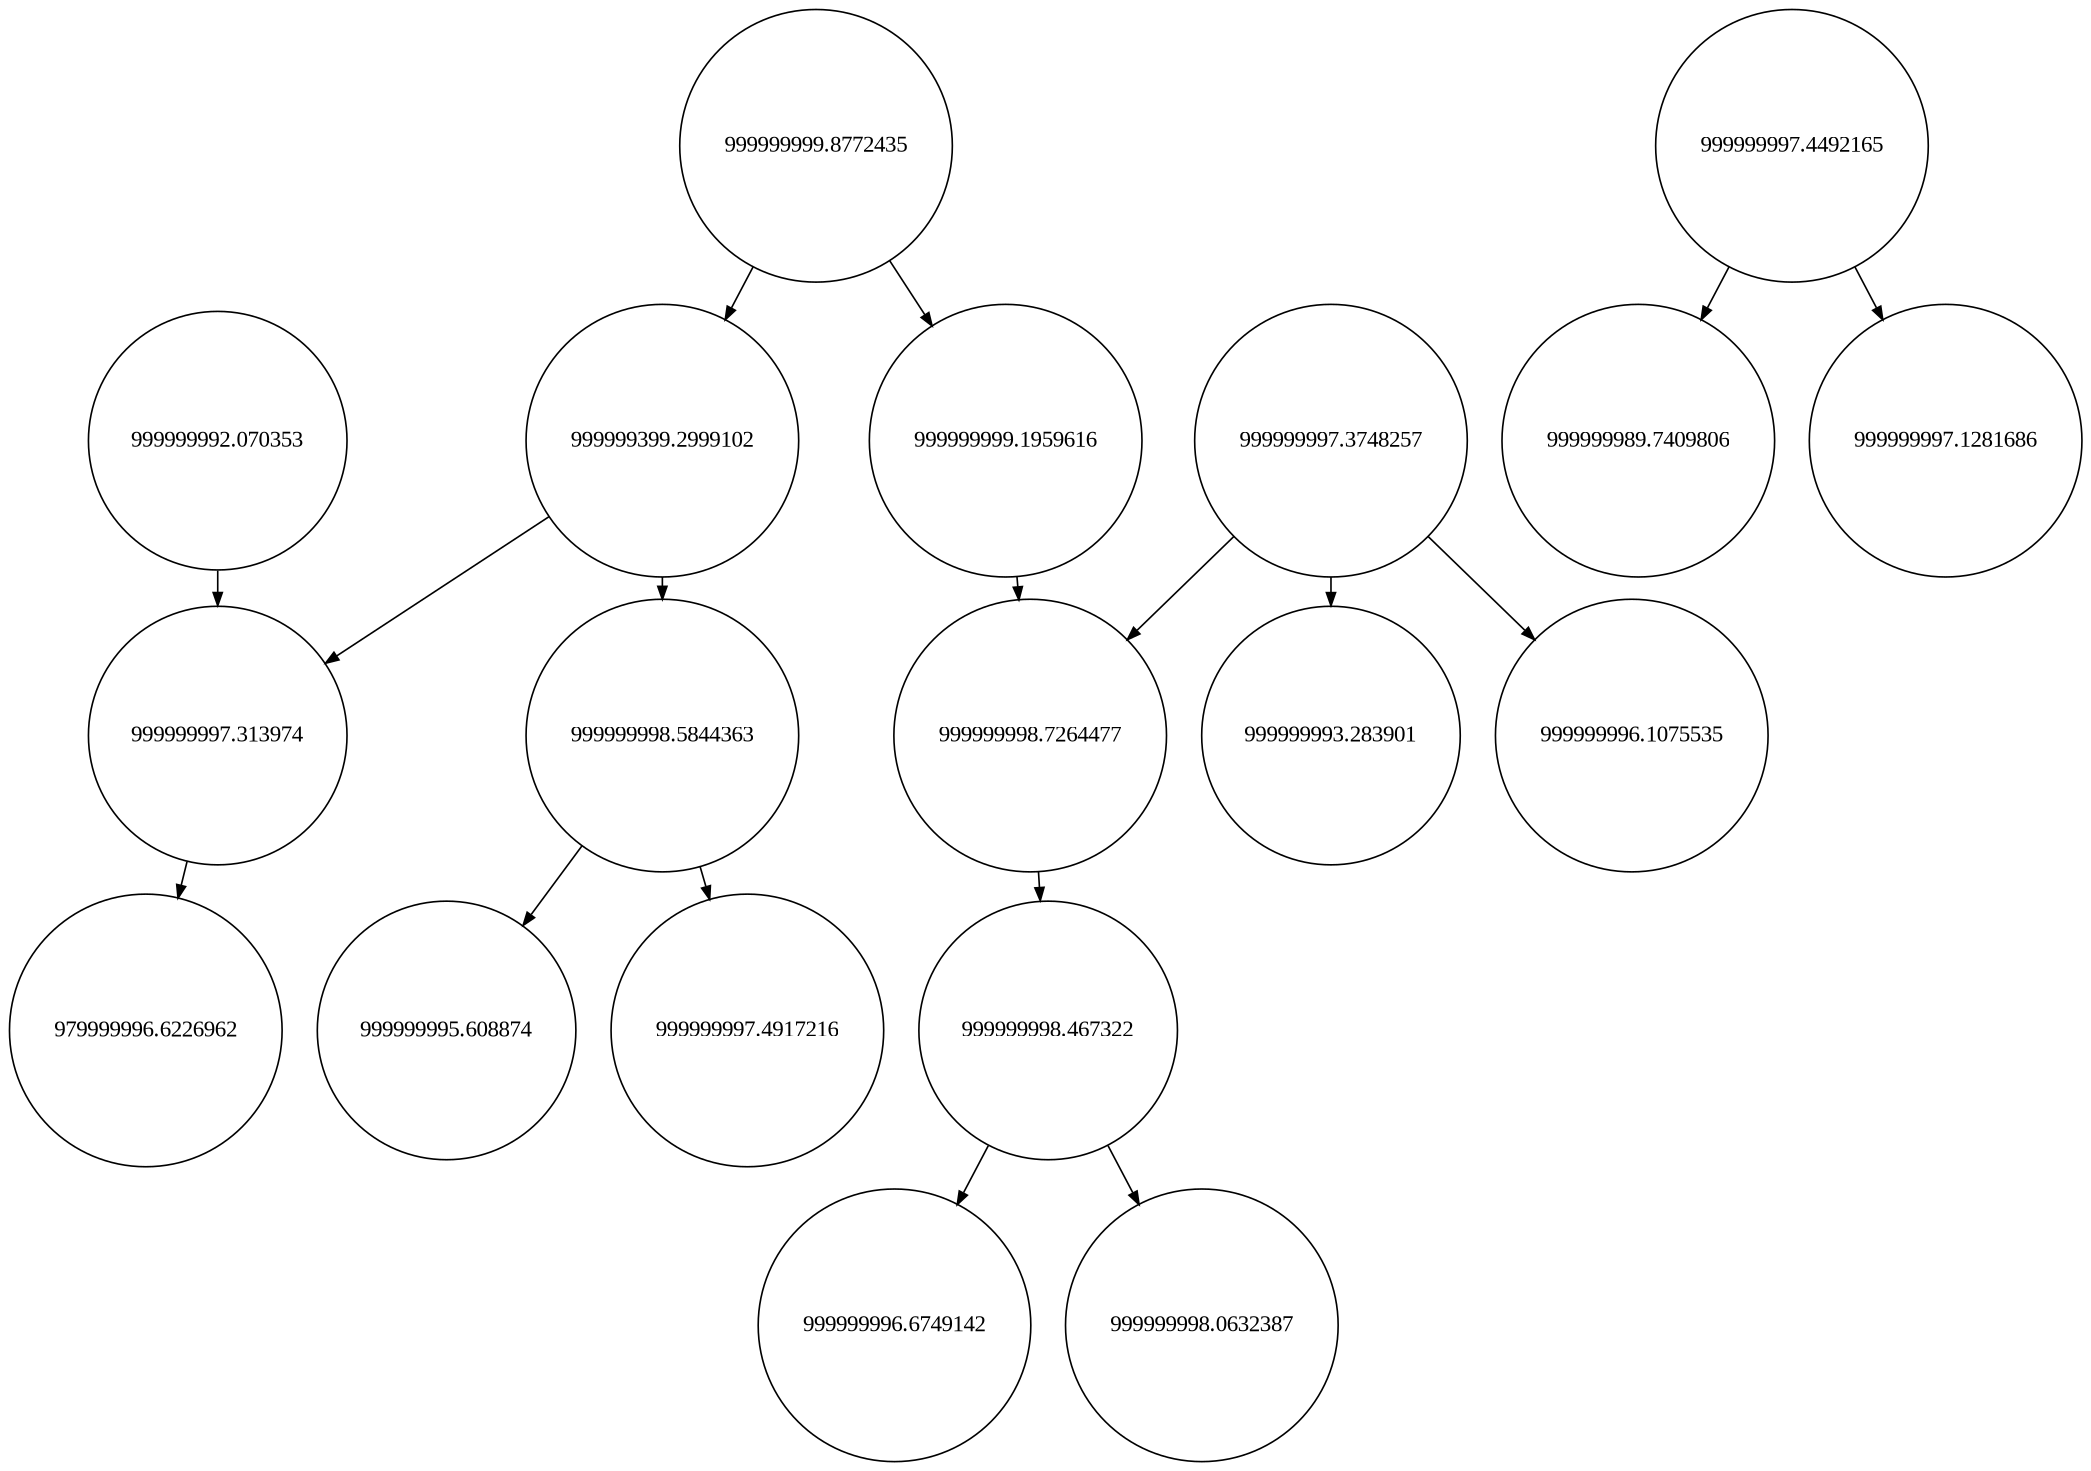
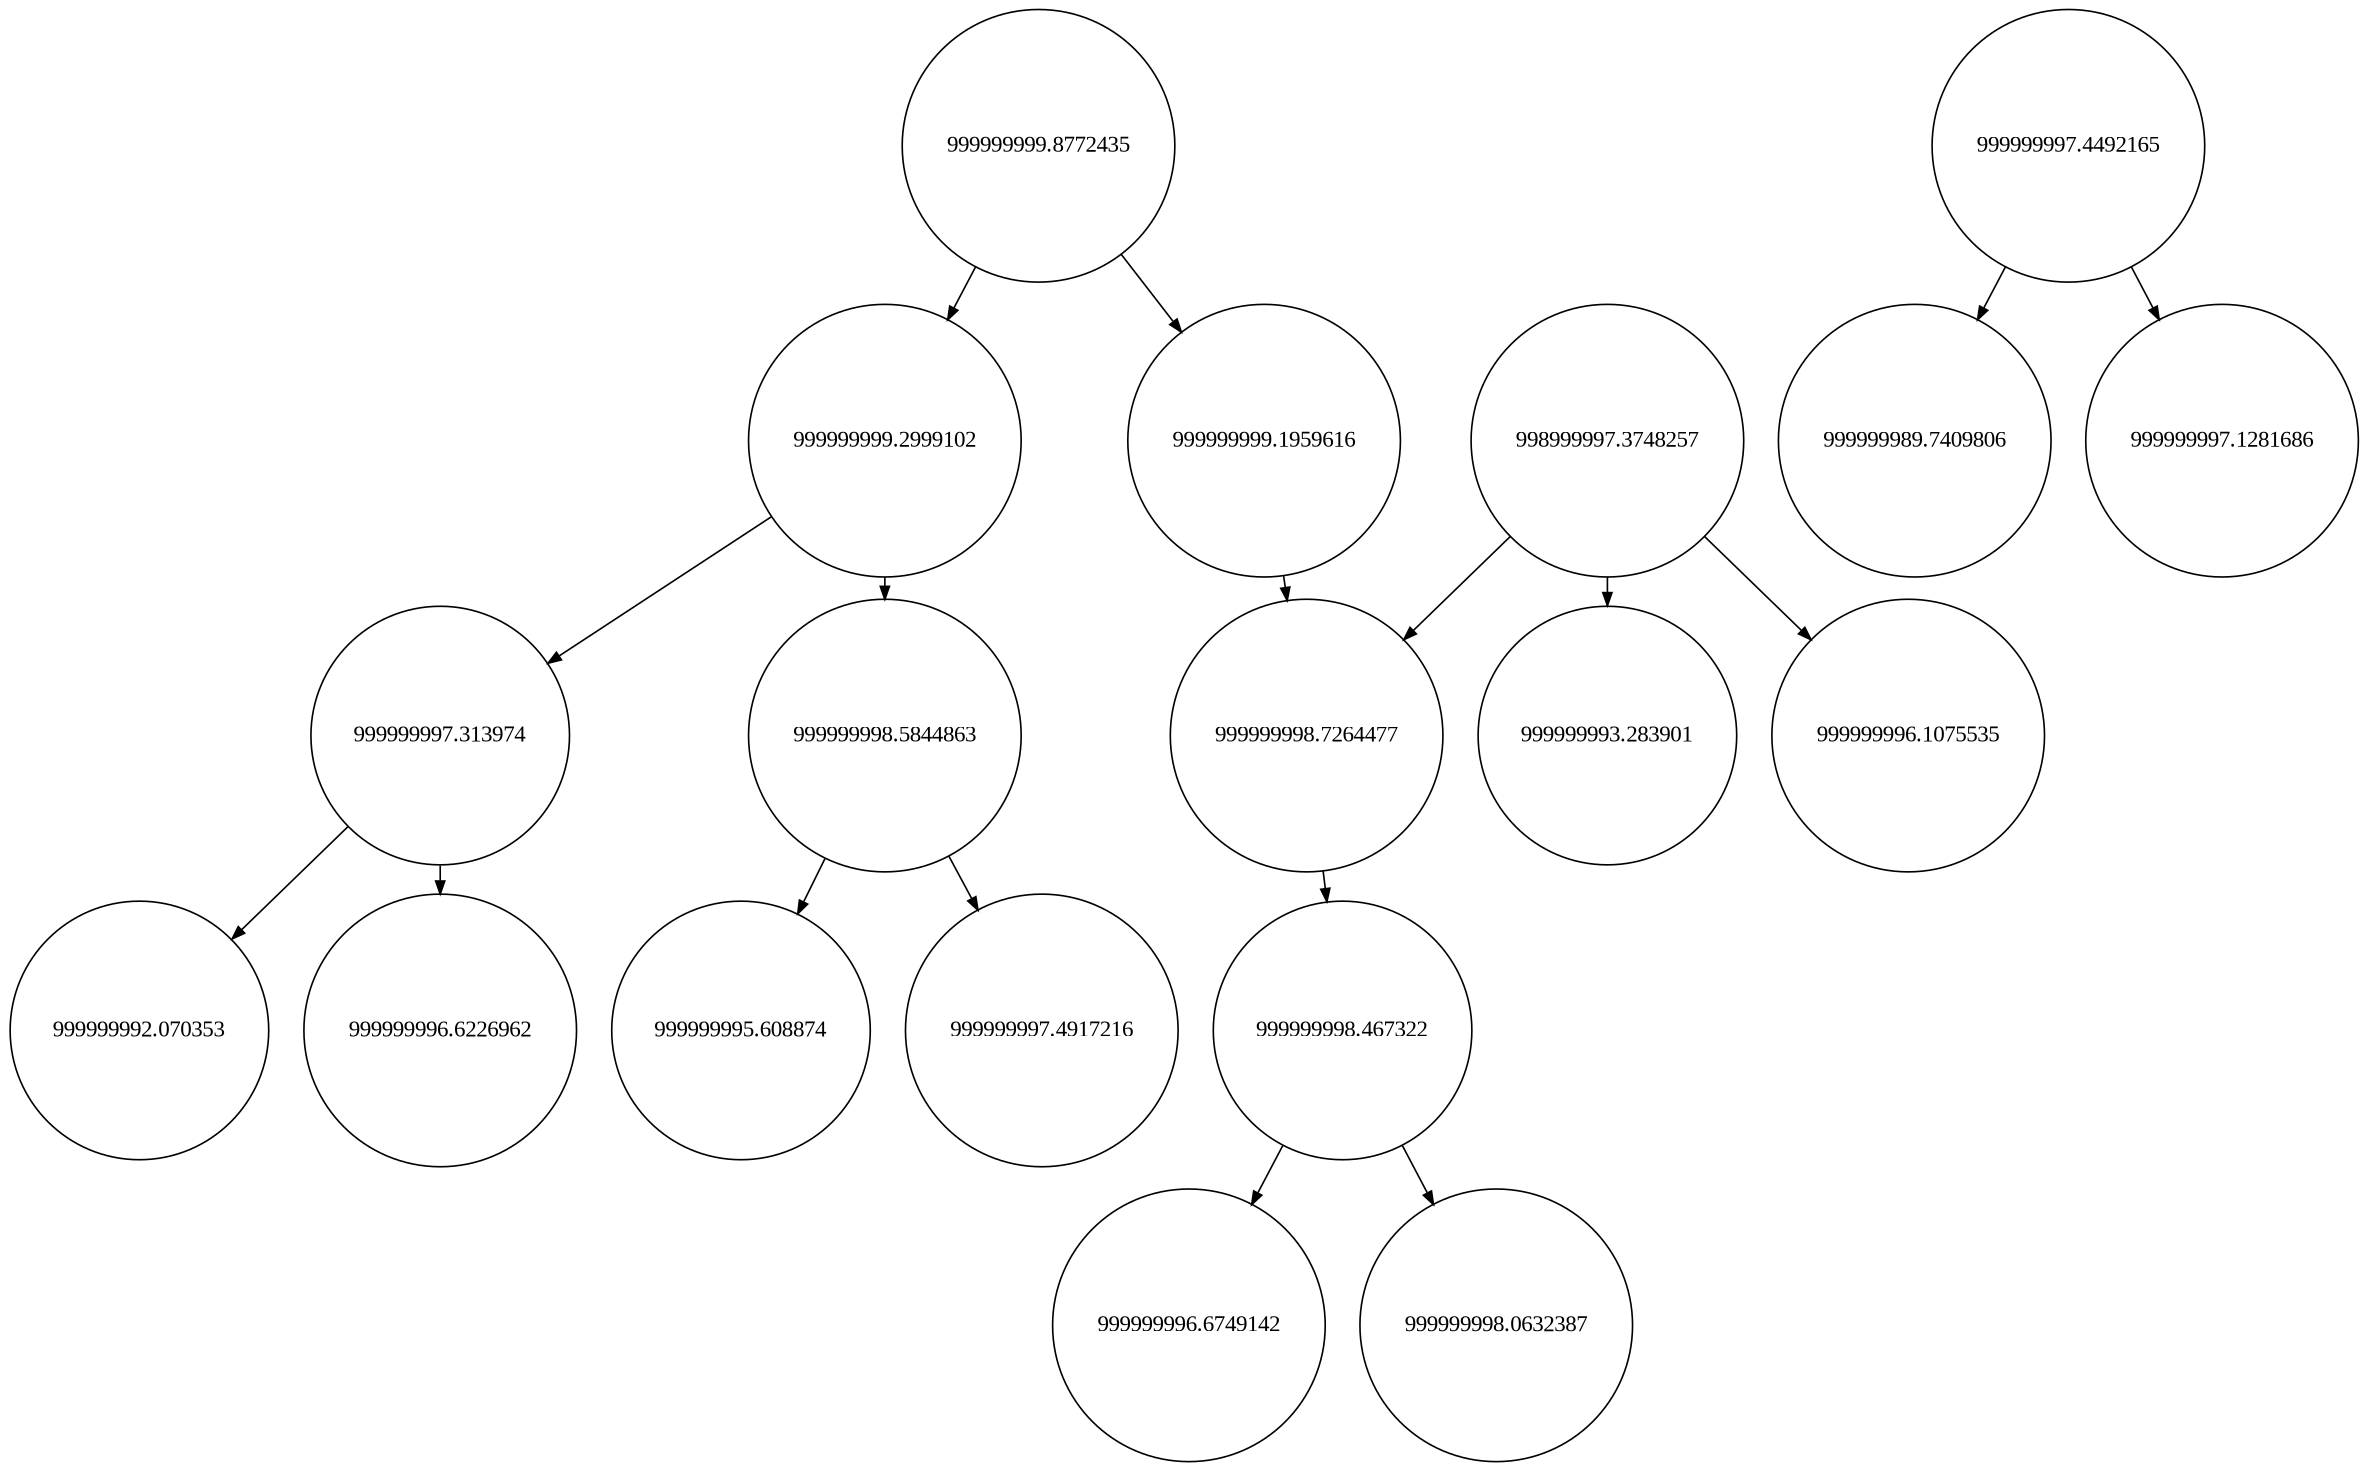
node "999999399.2999102": label "999999399.2999102" -> "999999999.2999102"
node "999999997.3748257": label "999999997.3748257" -> "998999997.3748257"
edge "999999992.070353" -> "999999997.313974": reversed
node "999999998.5844363": label "999999998.5844363" -> "999999998.5844863"
node "979999996.6226962": label "979999996.6226962" -> "999999996.6226962"
